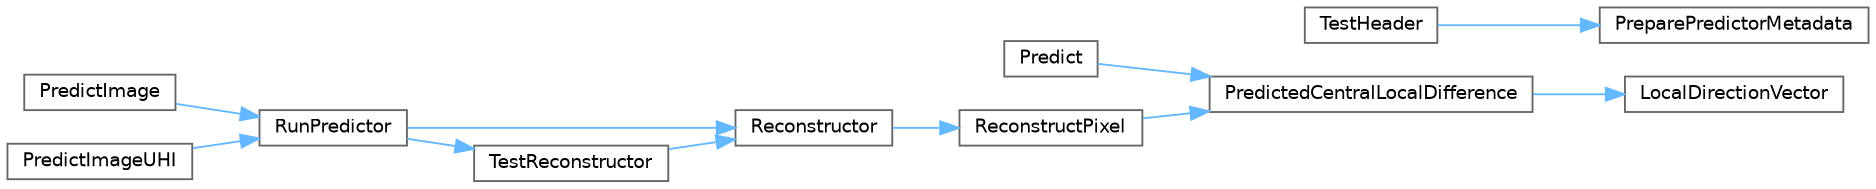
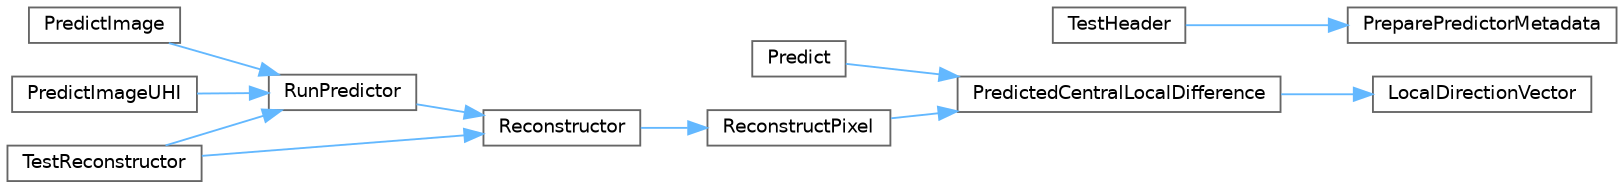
edge "RunPredictor" -> "TestReconstructor": reversed
